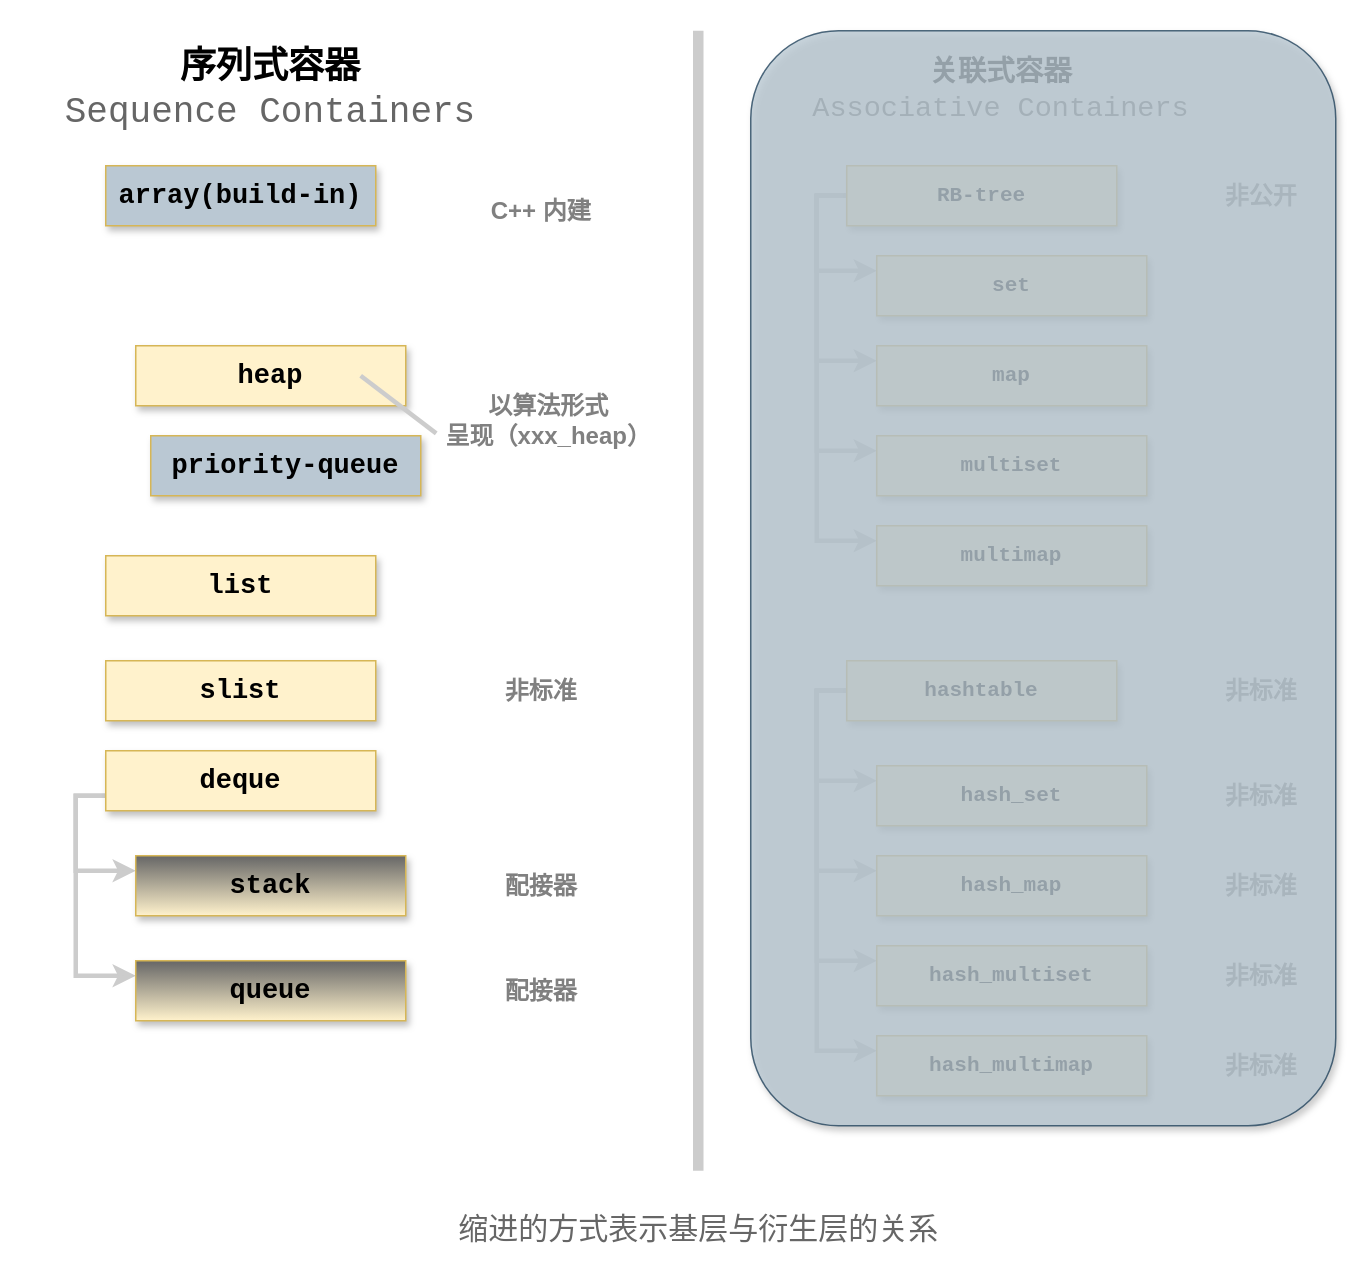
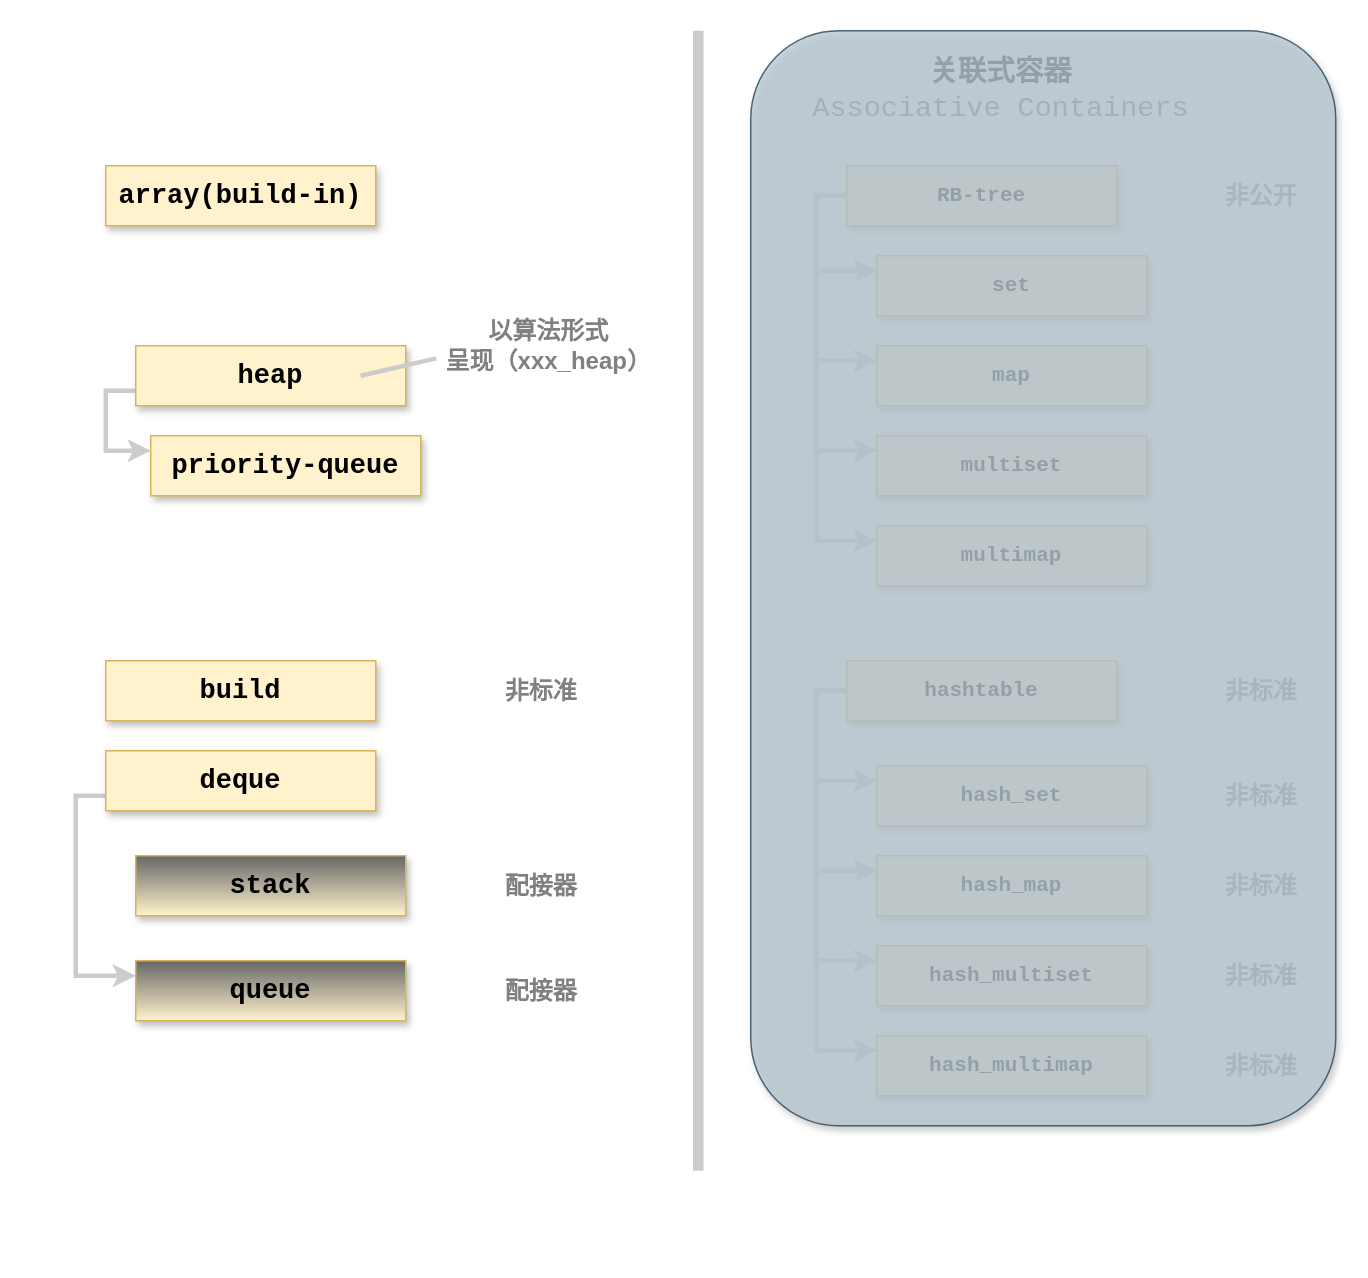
node "序列式容器 Sequence Containers": removed
node "array(build-in)": fillcolor #bac8d3 -> #fff2cc
node "C++ 内建": removed
edge "heap" -> "priority-queue": added
node "以算法形式 呈现（xxx_heap）": moved (548, 421) -> (548, 346)
node "priority-queue": fillcolor #bac8d3 -> #fff2cc
node "list": removed
node "slist": label "slist" -> "build"
edge "deque" -> "stack": removed
node "缩进的方式表示基层与衍生层的关系": removed
